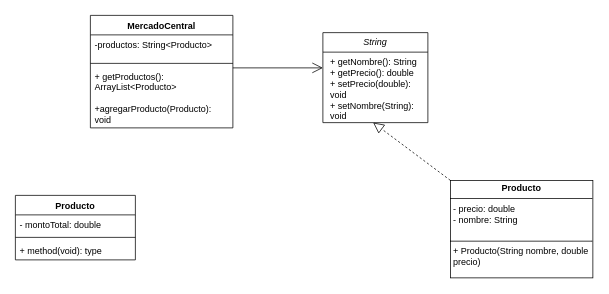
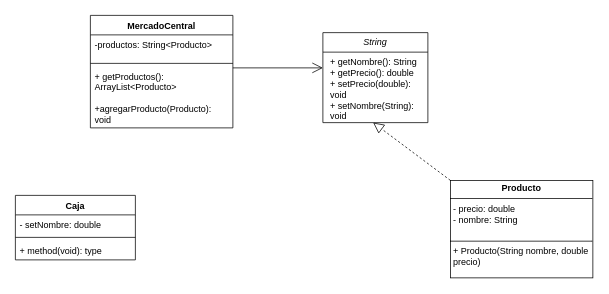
node "Producto": label "Producto" -> "Caja"
node "- montoTotal: double": label "- montoTotal: double" -> "- setNombre: double"
